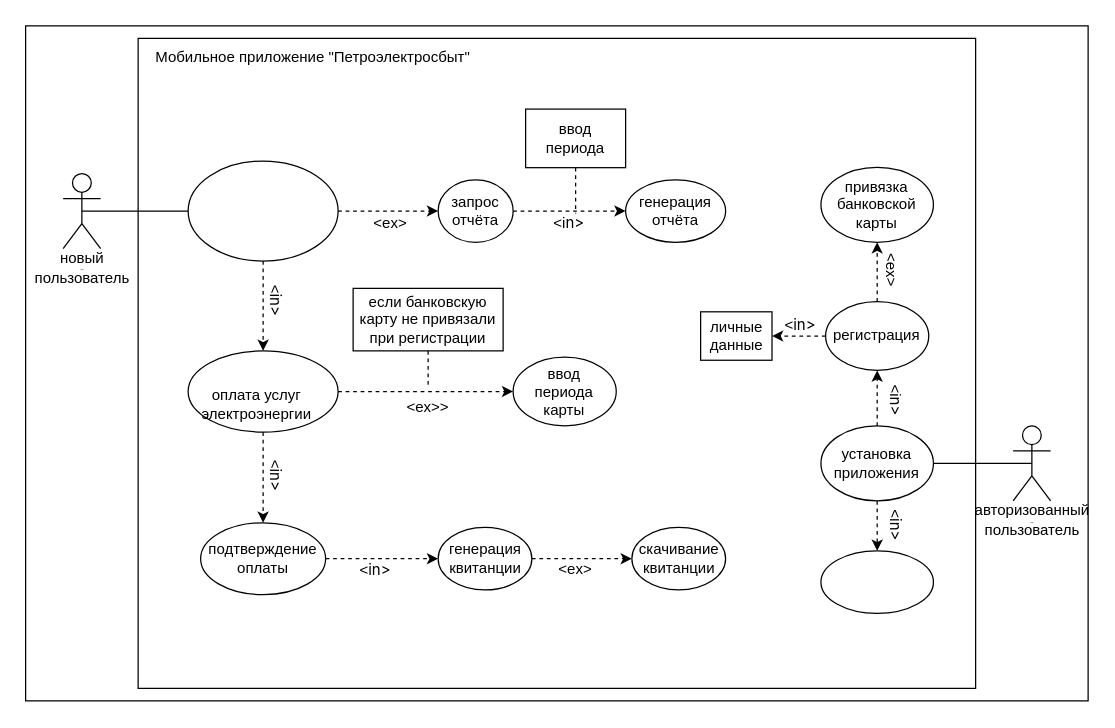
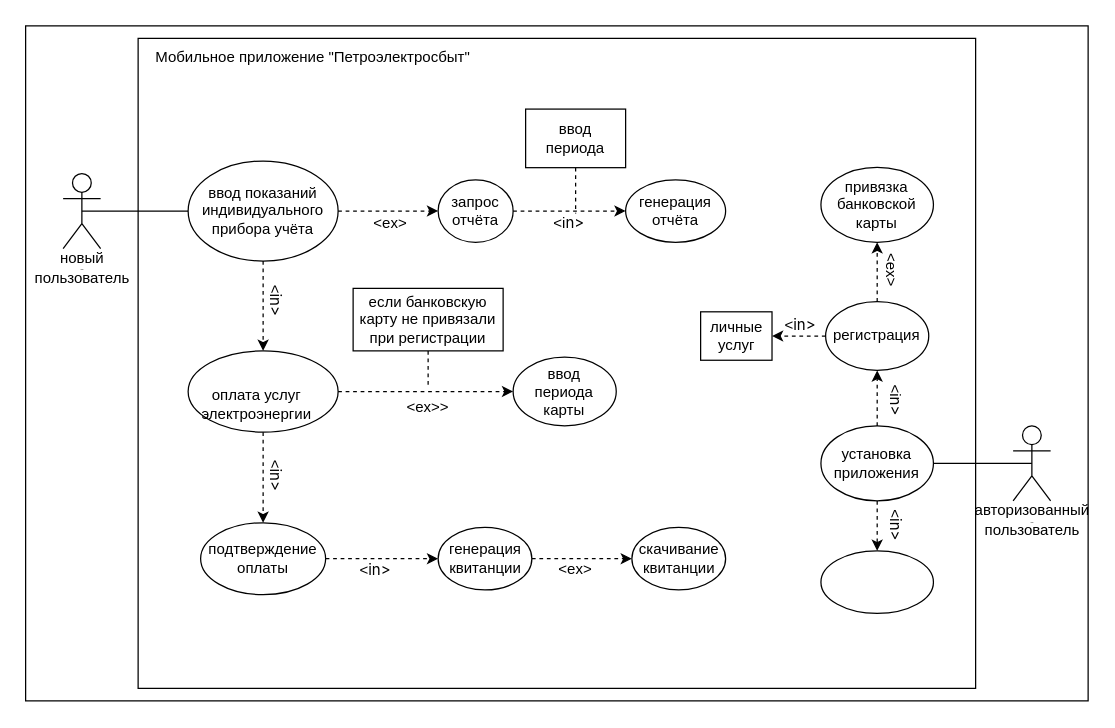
node "ввод показаний индивидуального прибора учёта": added
node "личные данные": label "личные данные" -> "личные услуг"
